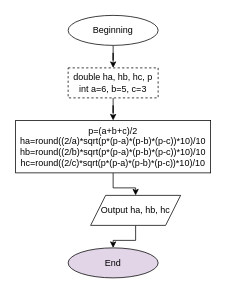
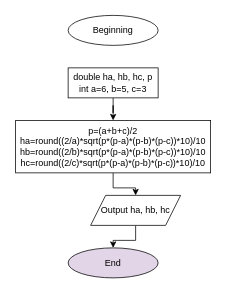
edge "Beginning" -> "double ha, hb, hc, p int a=6, b=5, c=3": removed
node "double ha, hb, hc, p int a=6, b=5, c=3": style dashed -> solid
